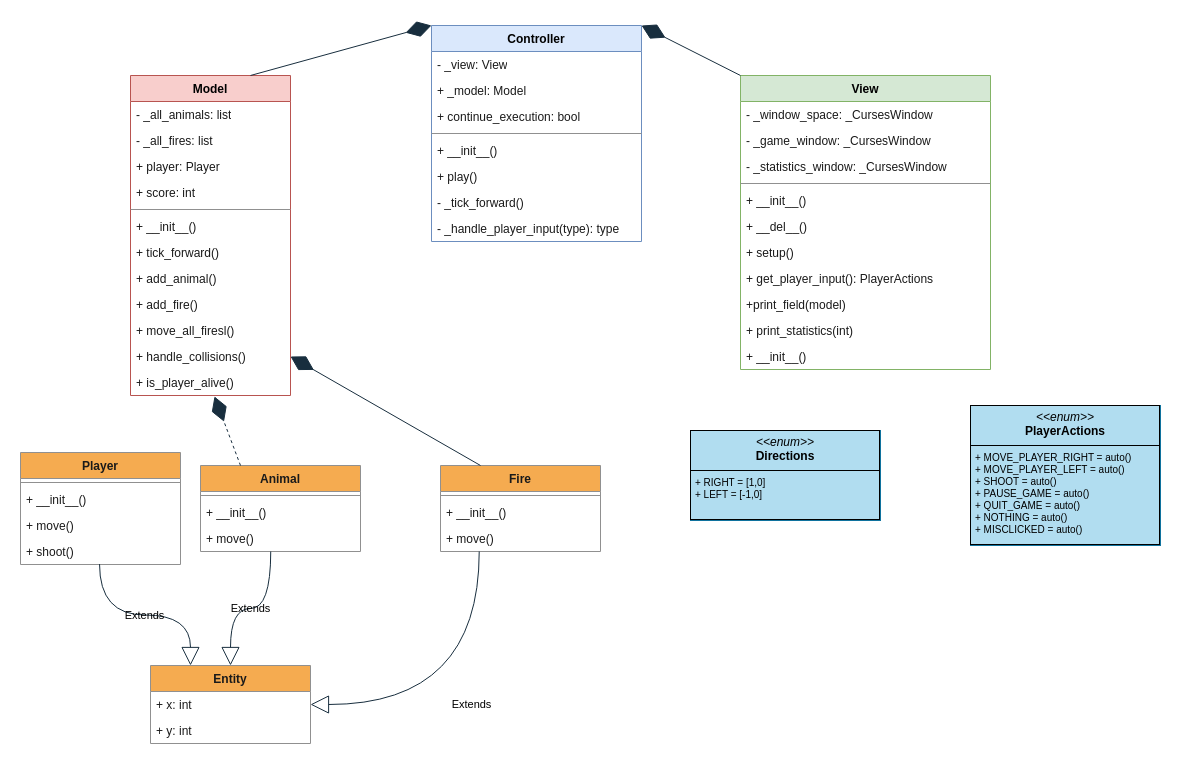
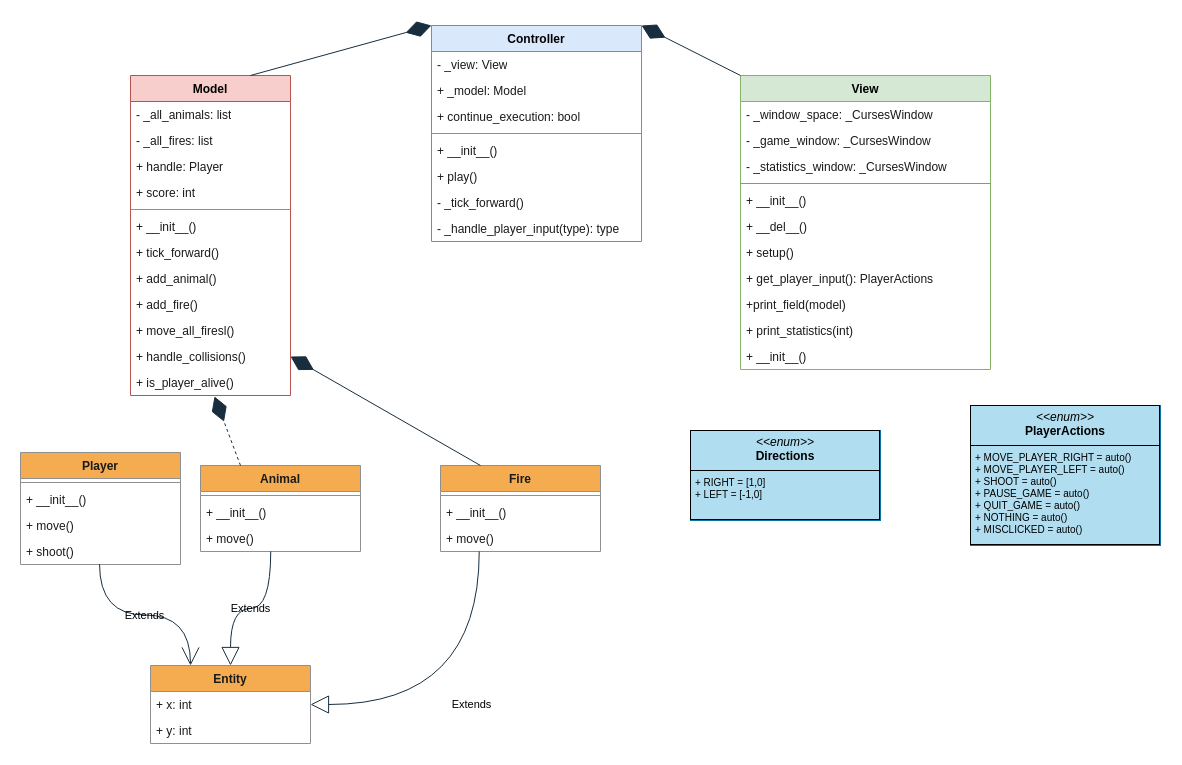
node "+ player: Player": label "+ player: Player" -> "+ handle: Player"
edge "+ shoot()" -> "Entity": arrowhead block -> open
